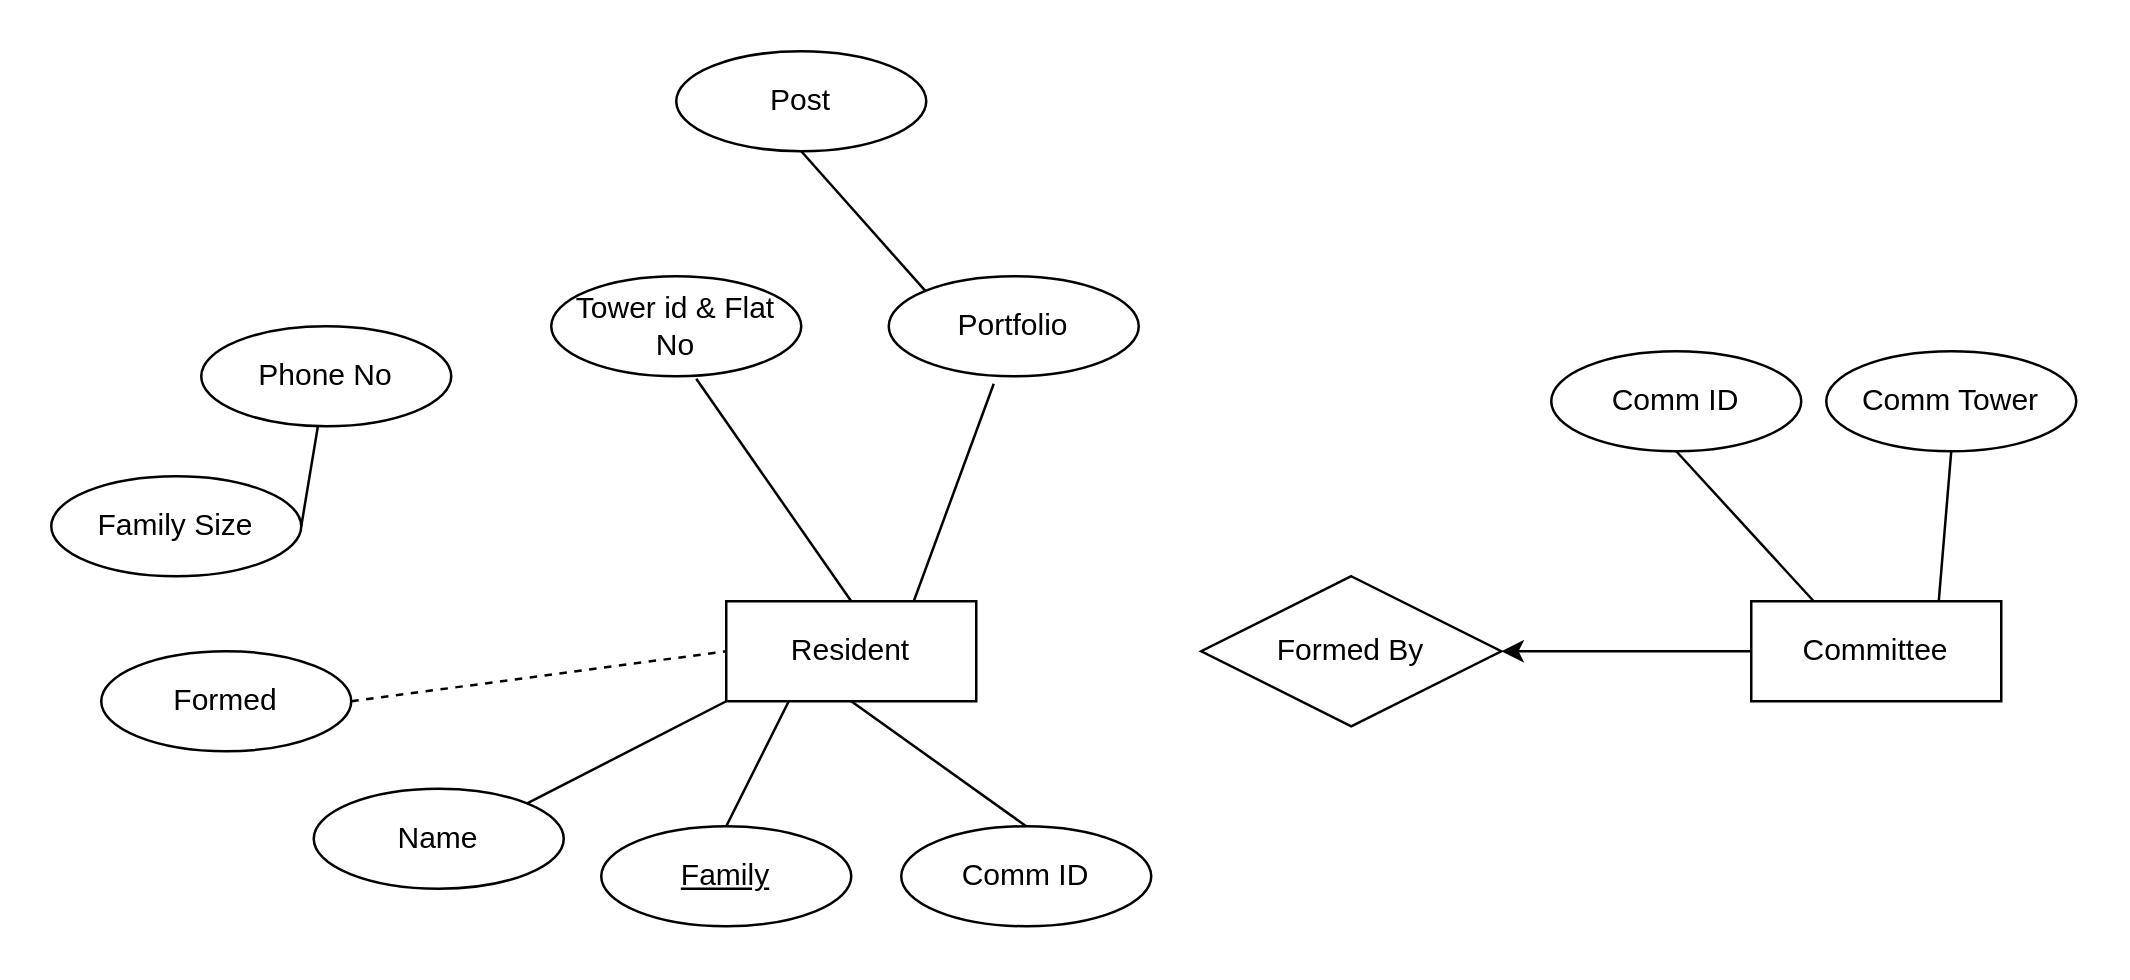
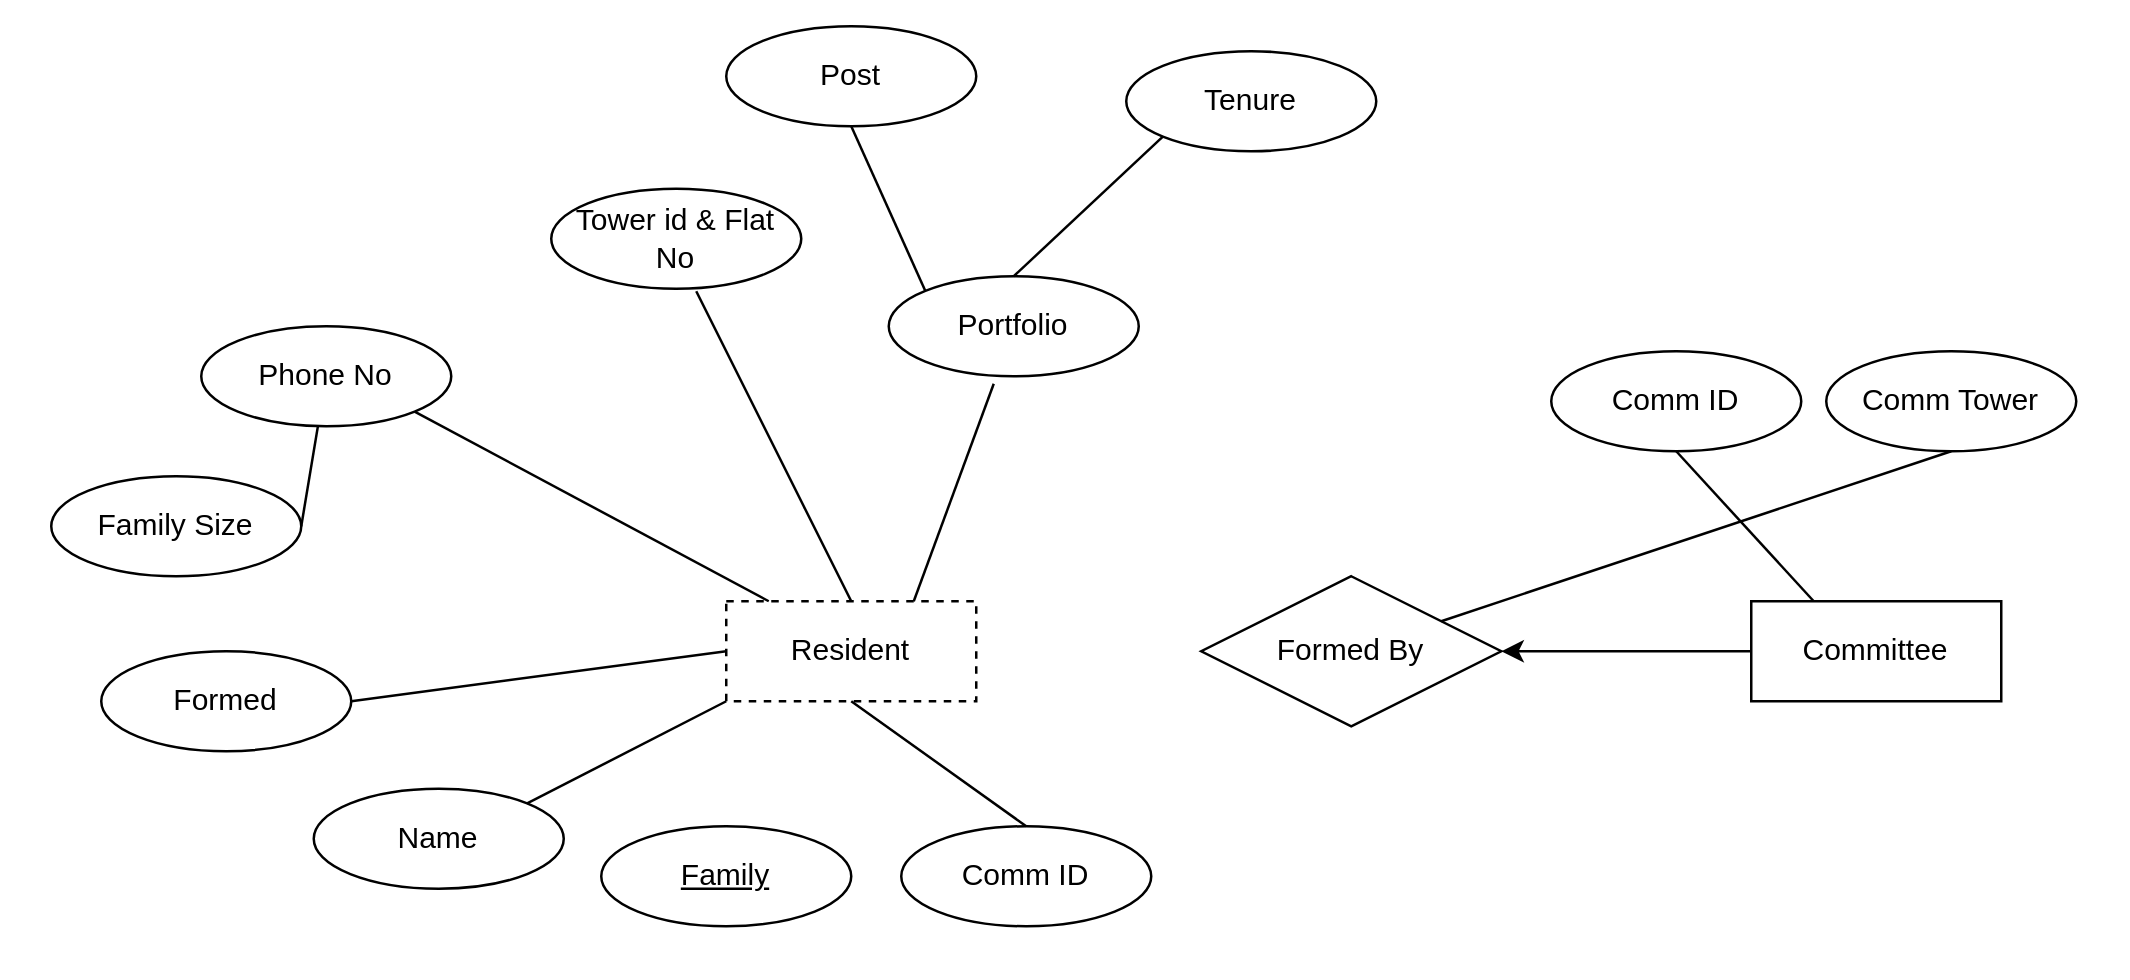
node "Post": moved (801, 101) -> (851, 76)
node "Tenure": added
edge "Tenure" -- "Portfolio": added
node "Tower id & Flat No": moved (676, 326) -> (676, 239)
edge "Phone No" -- "Resident": added
edge "Comm Tower" -- "Committee": now "Comm Tower" -- "Formed By"
node "Resident": style solid -> dashed
edge "Resident" -- "Formed": style dashed -> solid
edge "Resident" -- "Family": removed
